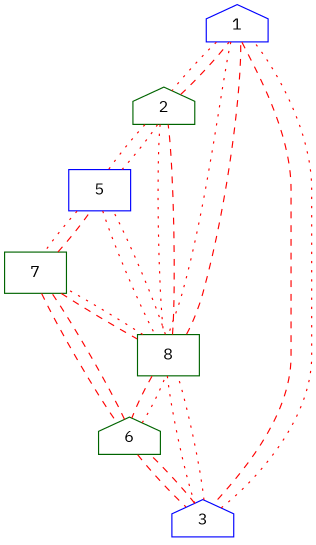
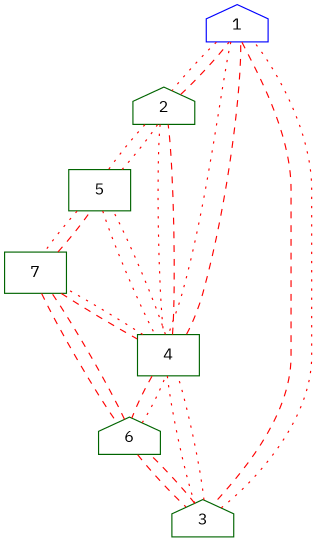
node "5": color blue -> darkgreen
node "8": label "8" -> "4"
node "3": color blue -> darkgreen
